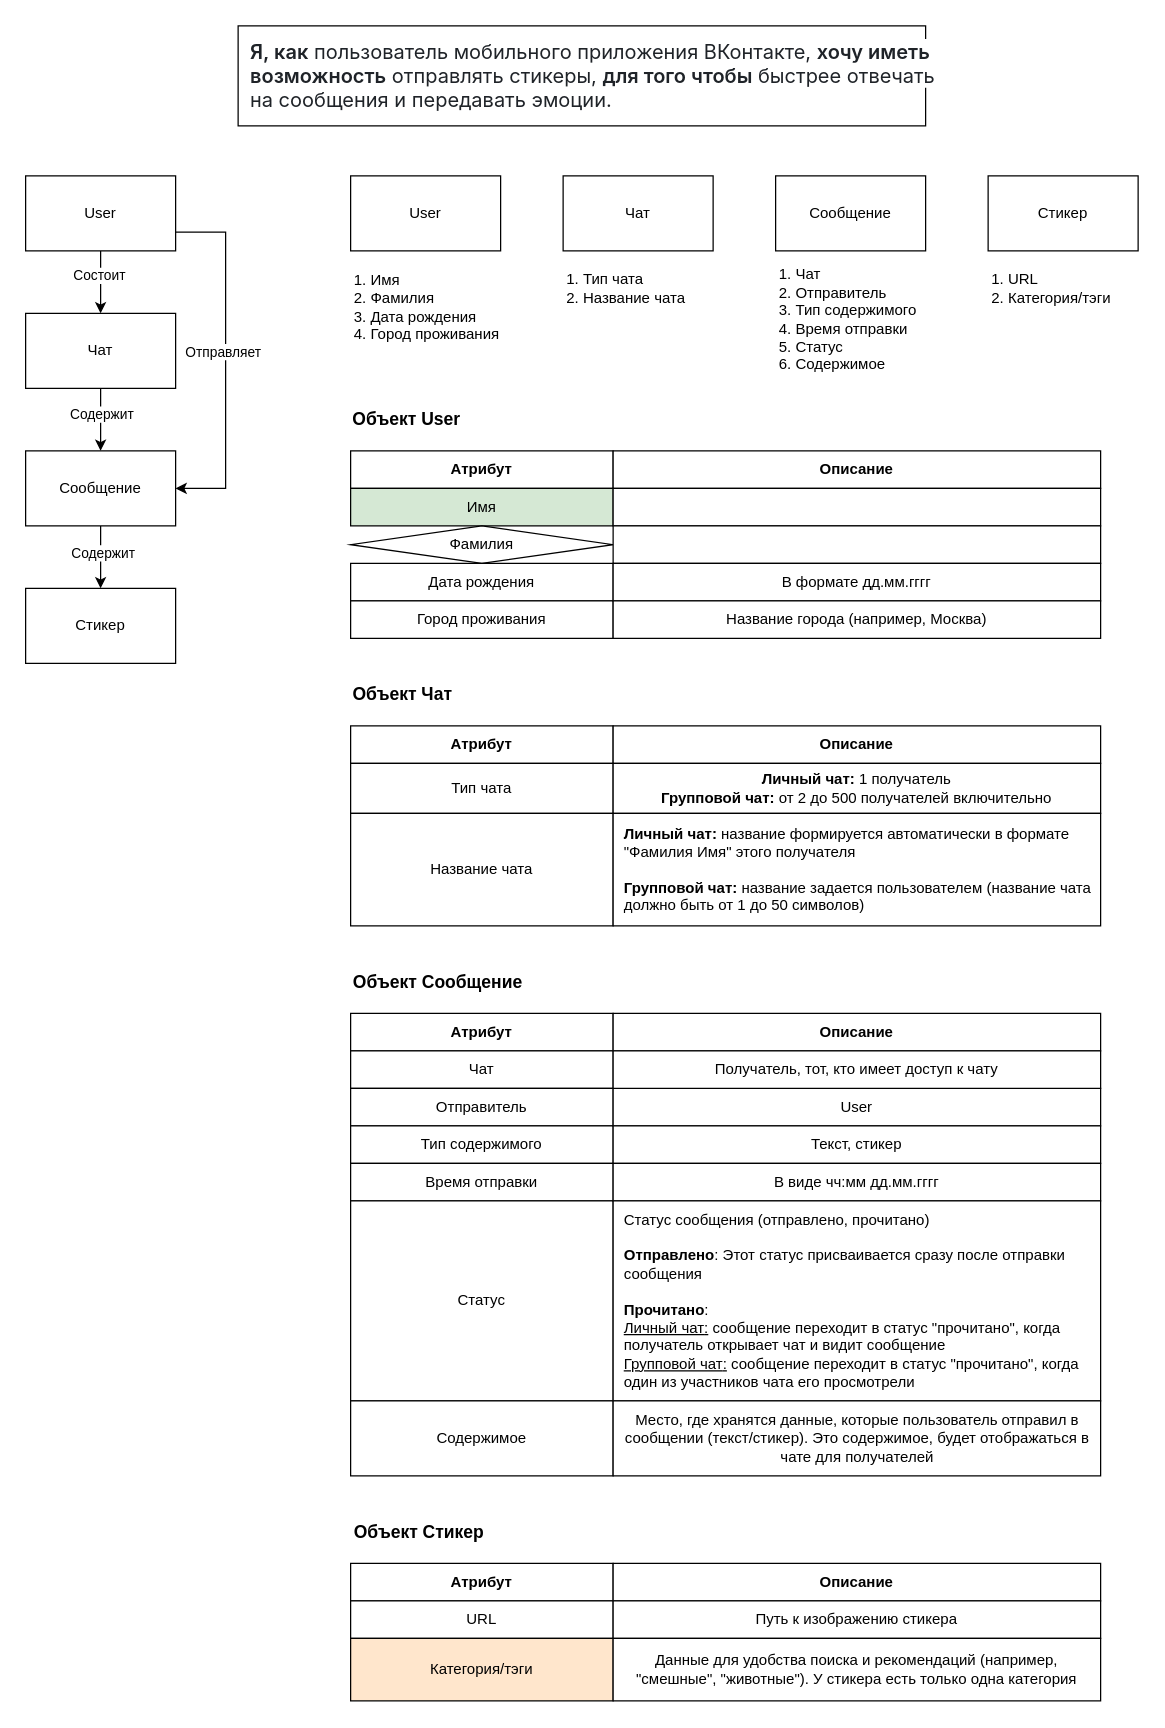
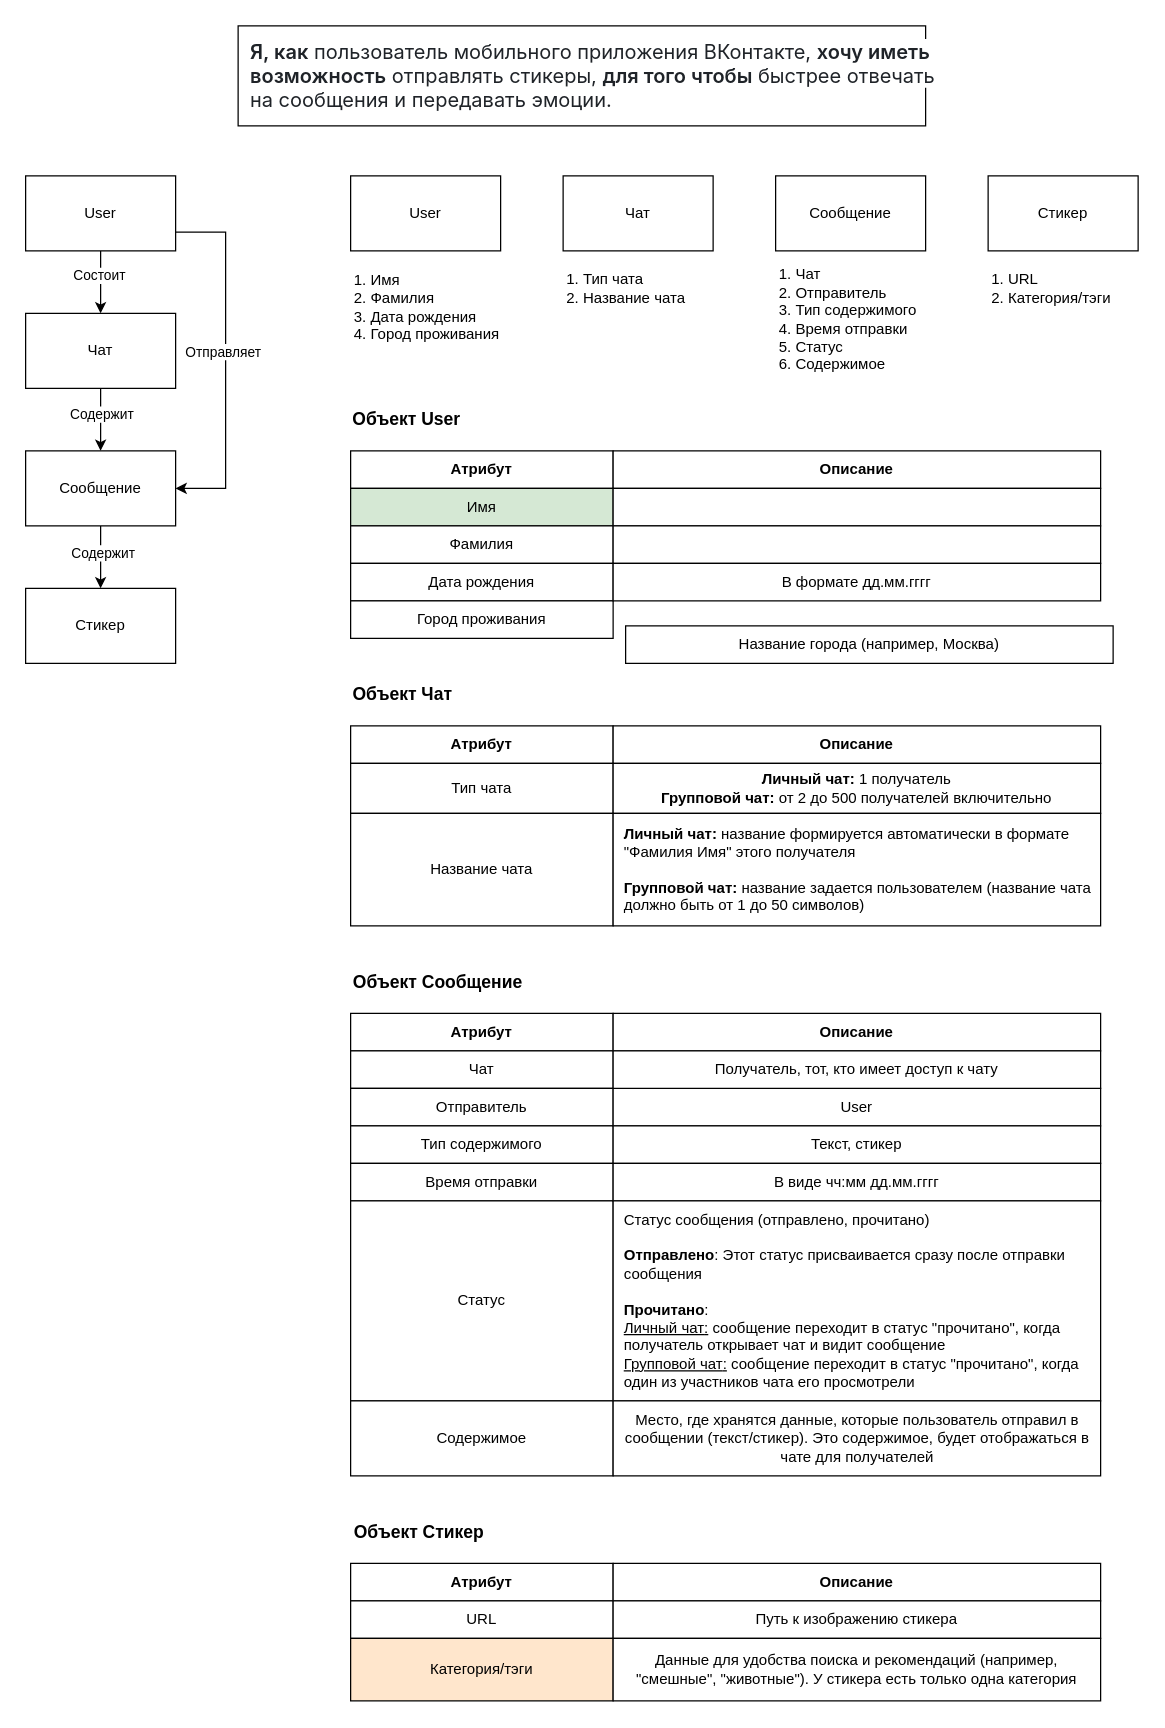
node "Фамилия": shape diamond -> rectangle
node "Название города (например, Москва)": moved (857, 619) -> (869, 644)
